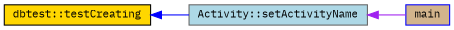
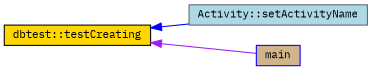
edge "main" -> "Activity::setActivityName": now "main" -> "dbtest::testCreating"
